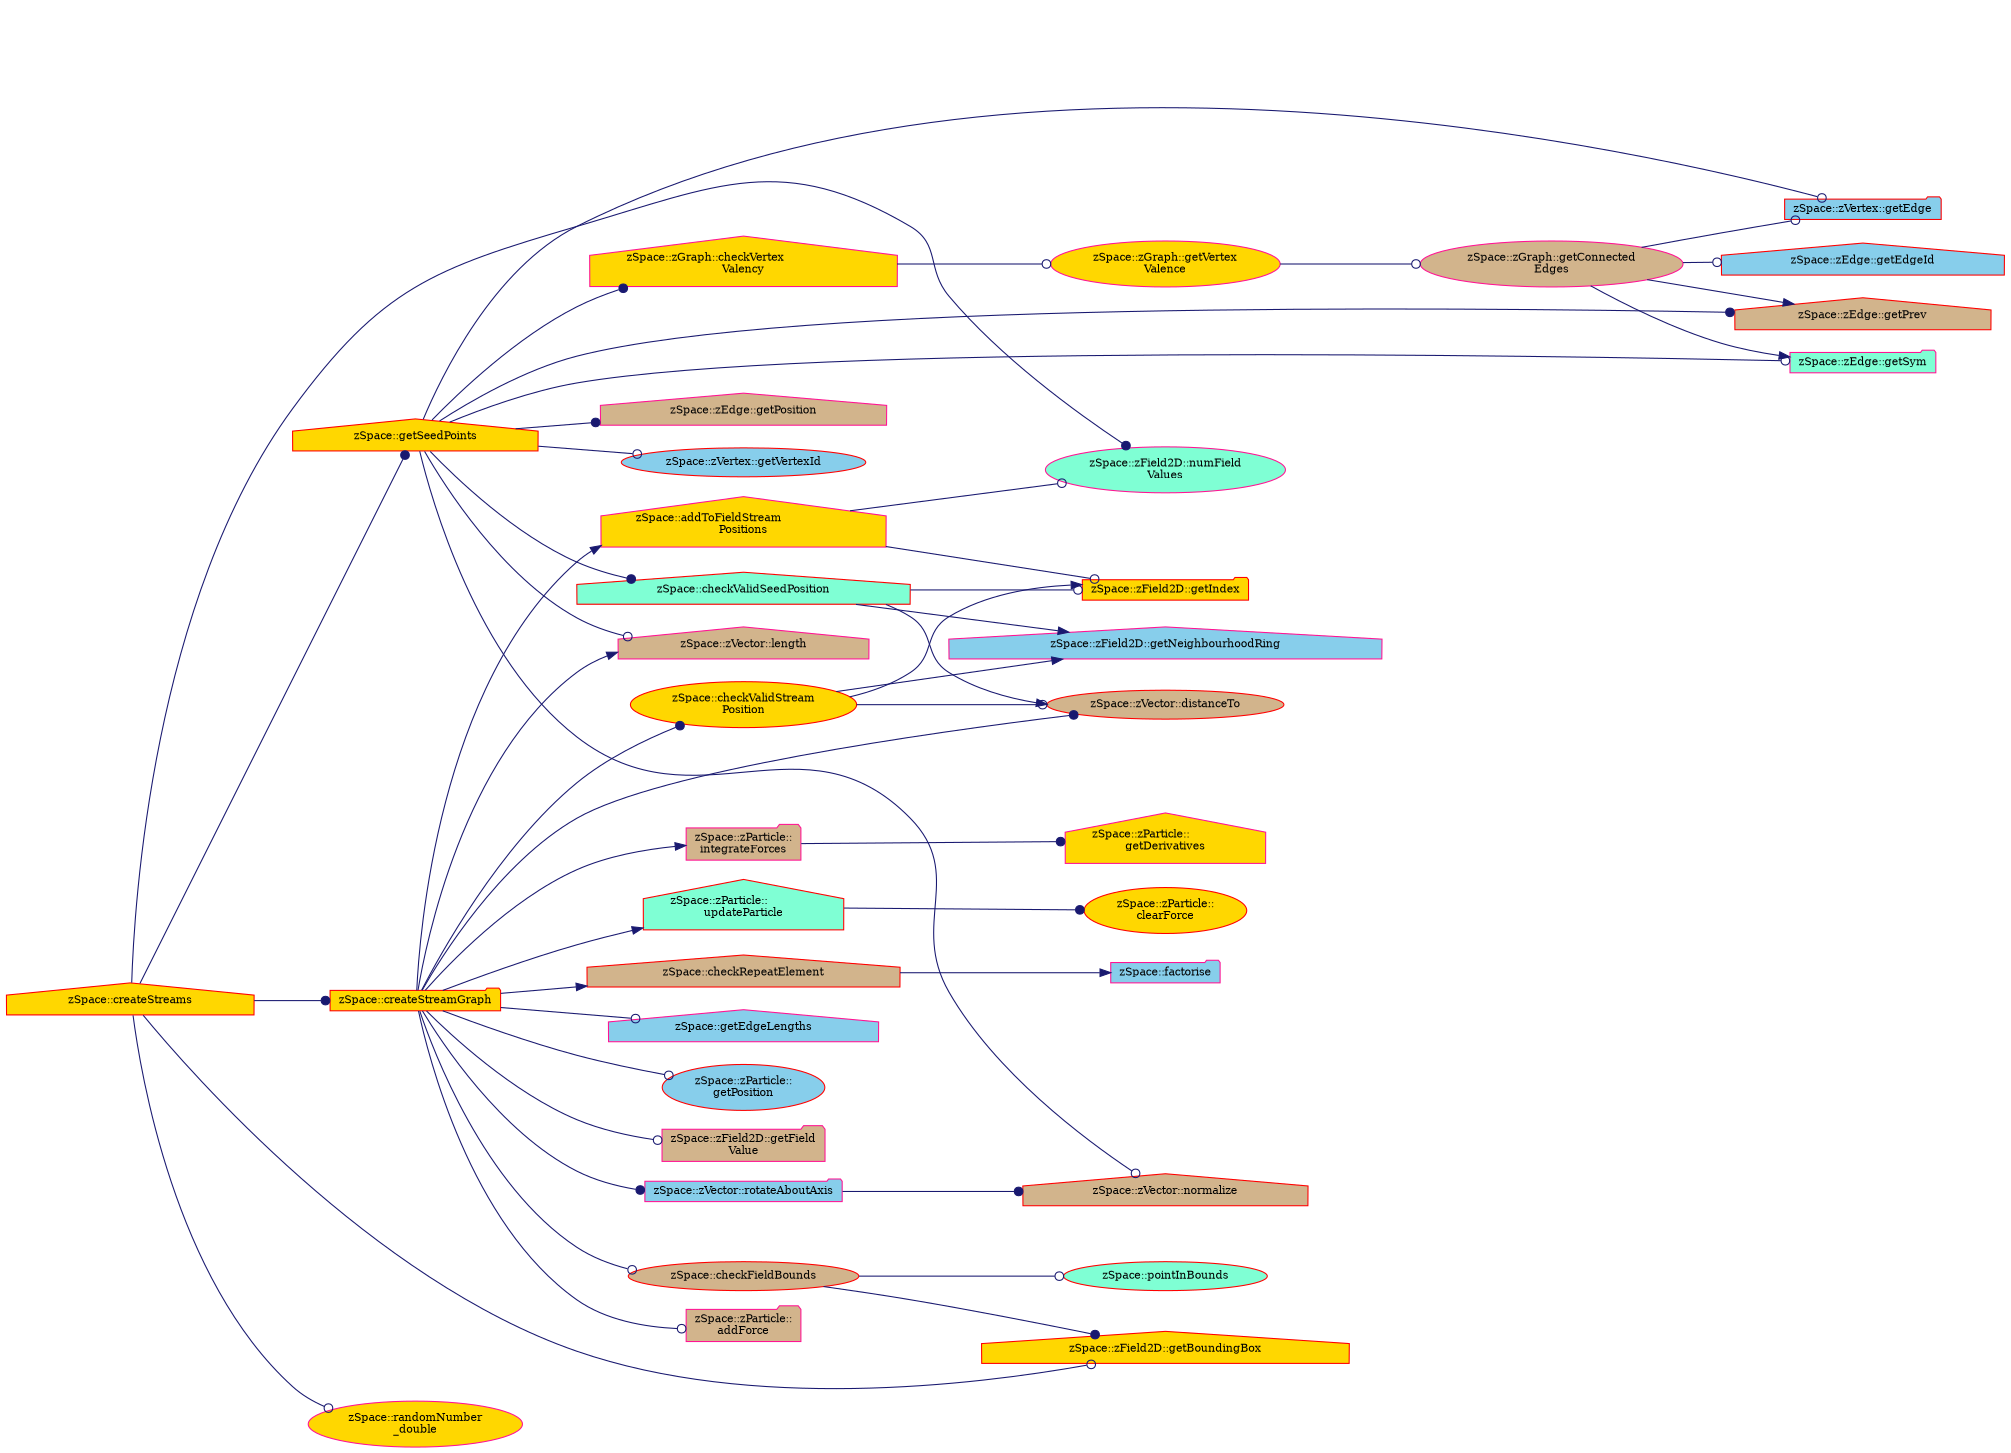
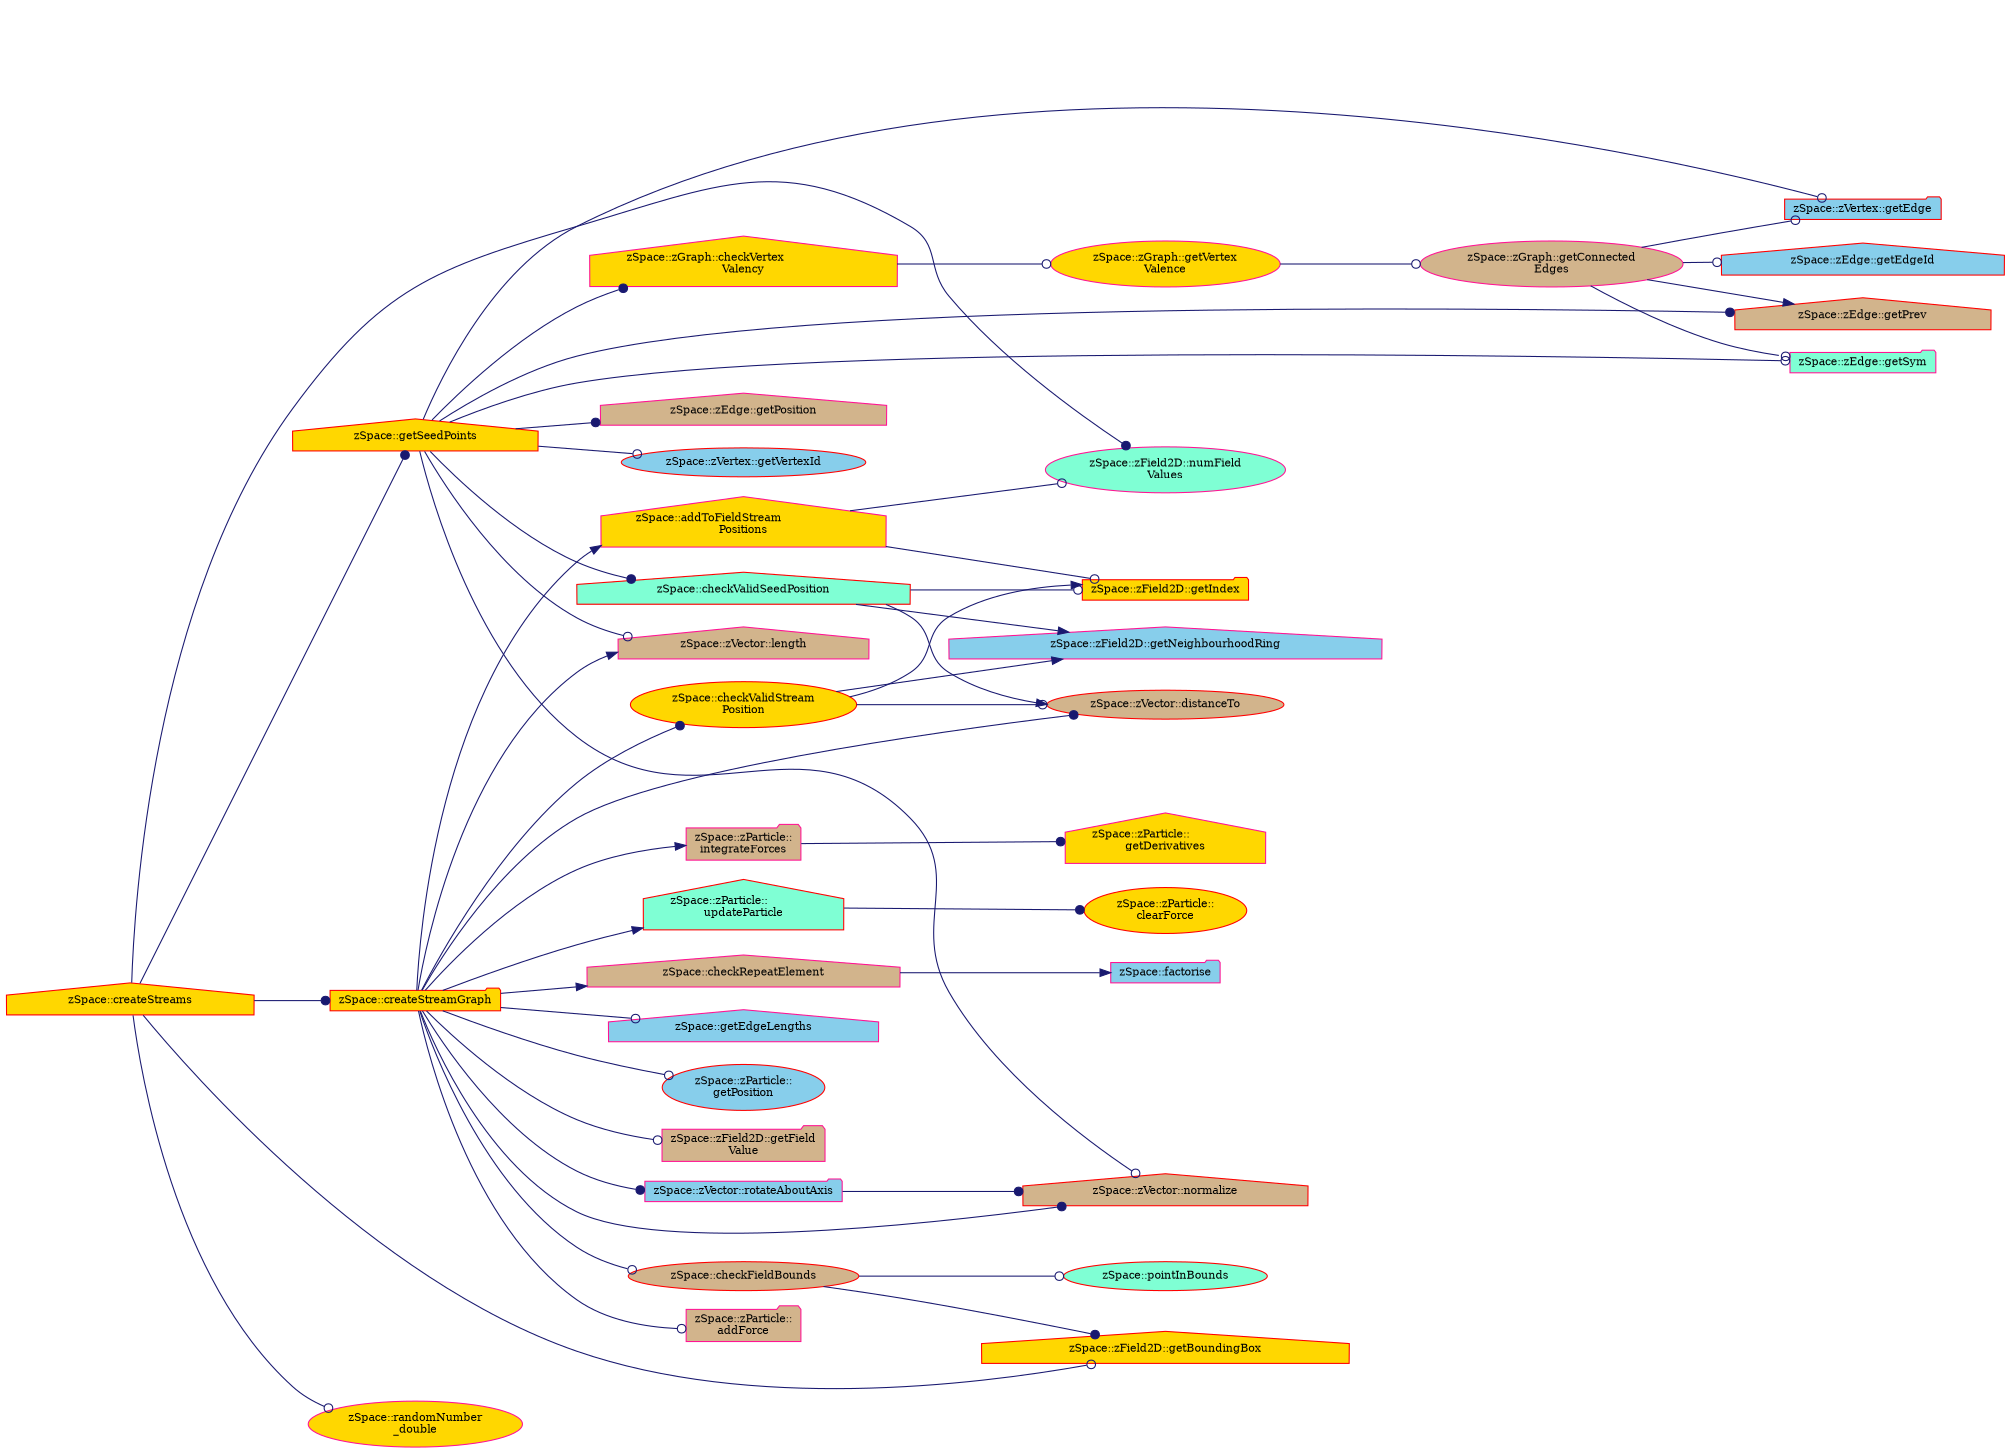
edge "zSpace::zGraph::getConnected Edges" -> "zSpace::zEdge::getSym": arrowhead normal -> odot
node "zSpace::checkRepeatElement": color red -> deeppink
edge "zSpace::createStreamGraph" -> "zSpace::zVector::normalize": added
